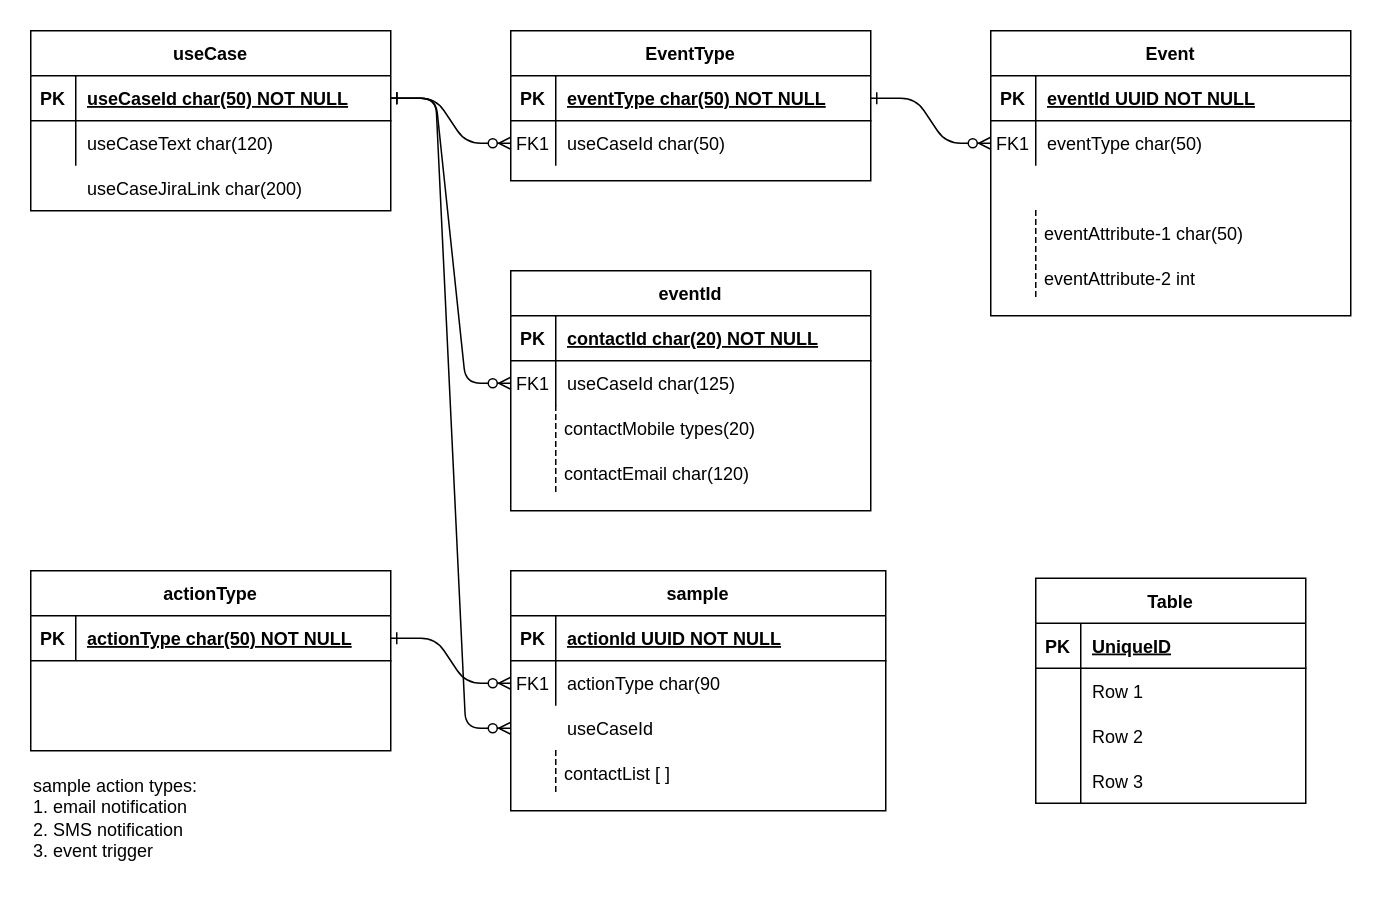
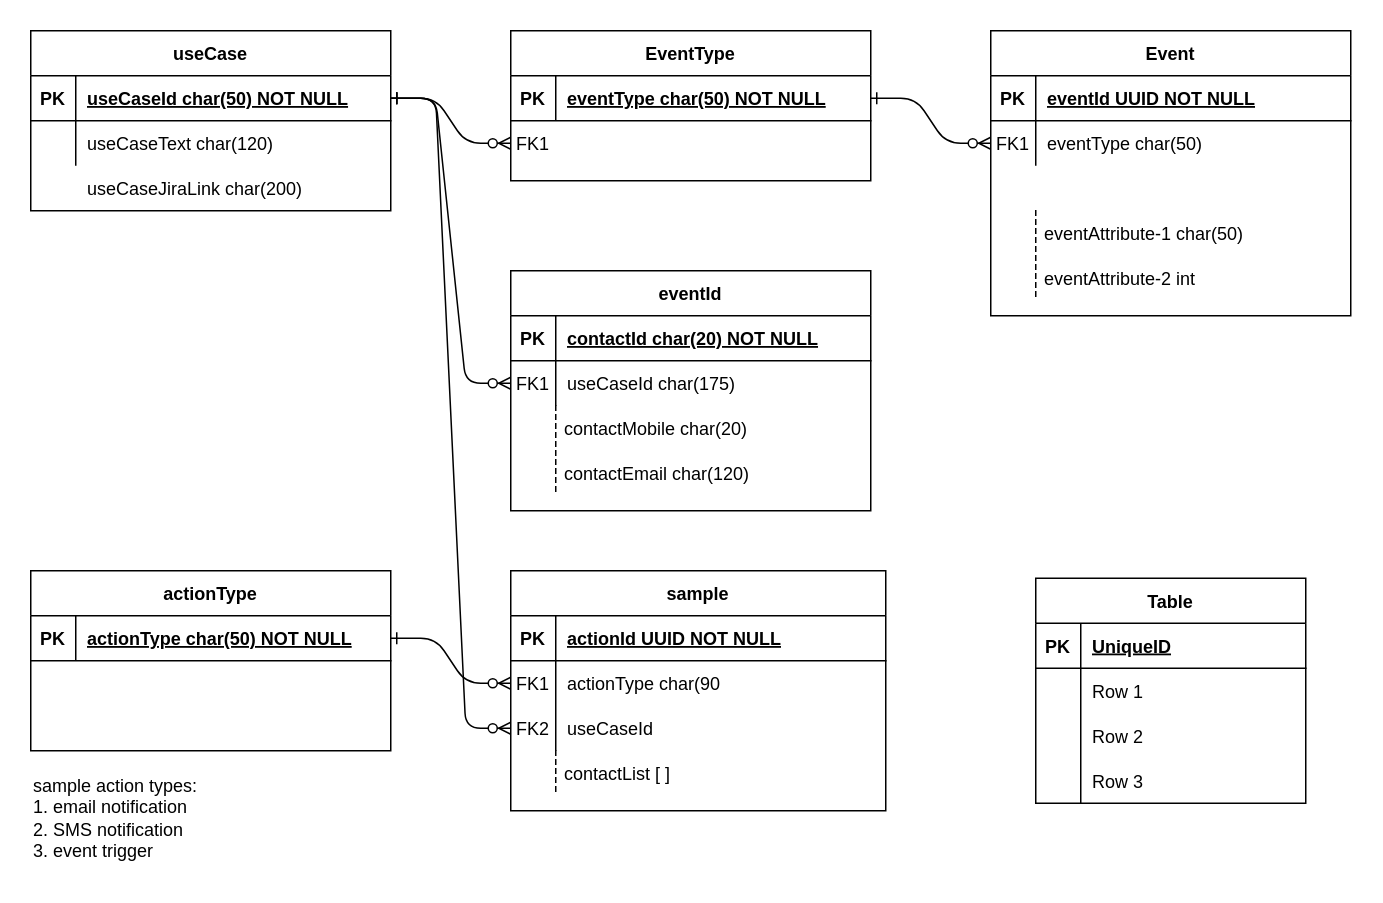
node "useCaseId char(50)": removed
node "useCaseId char(125)": label "useCaseId char(125)" -> "useCaseId char(175)"
node "contactMobile types(20)": label "contactMobile types(20)" -> "contactMobile char(20)"
node "FK2": added
